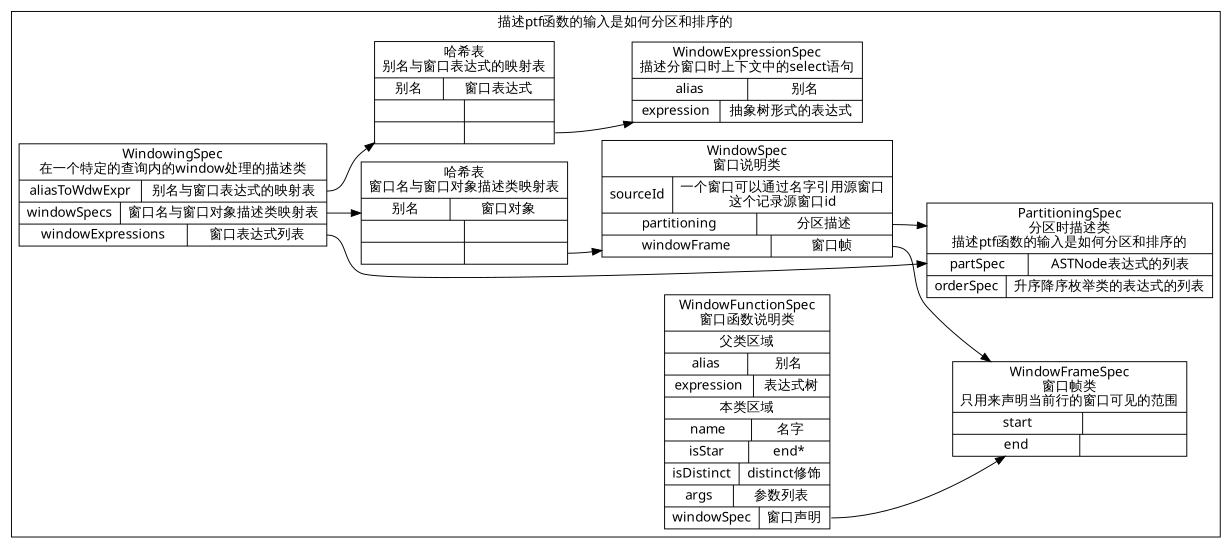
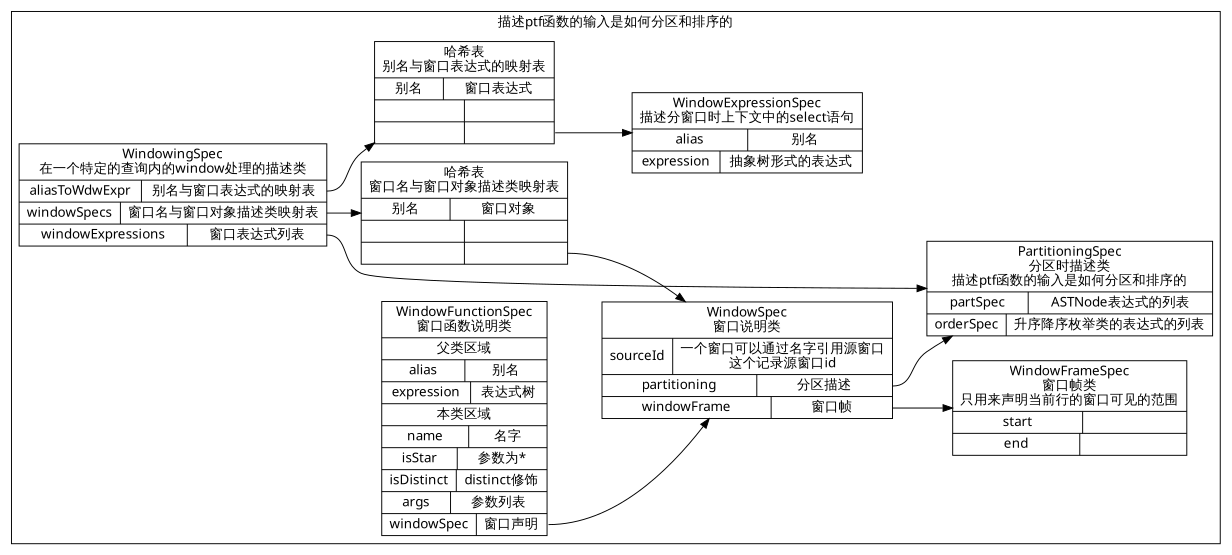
node "WindowFunctionSpec": text "end*" -> "参数为*"
edge "WindowFunctionSpec" -> "WindowFrameSpec": now "WindowFunctionSpec" -> "WindowSpec"
